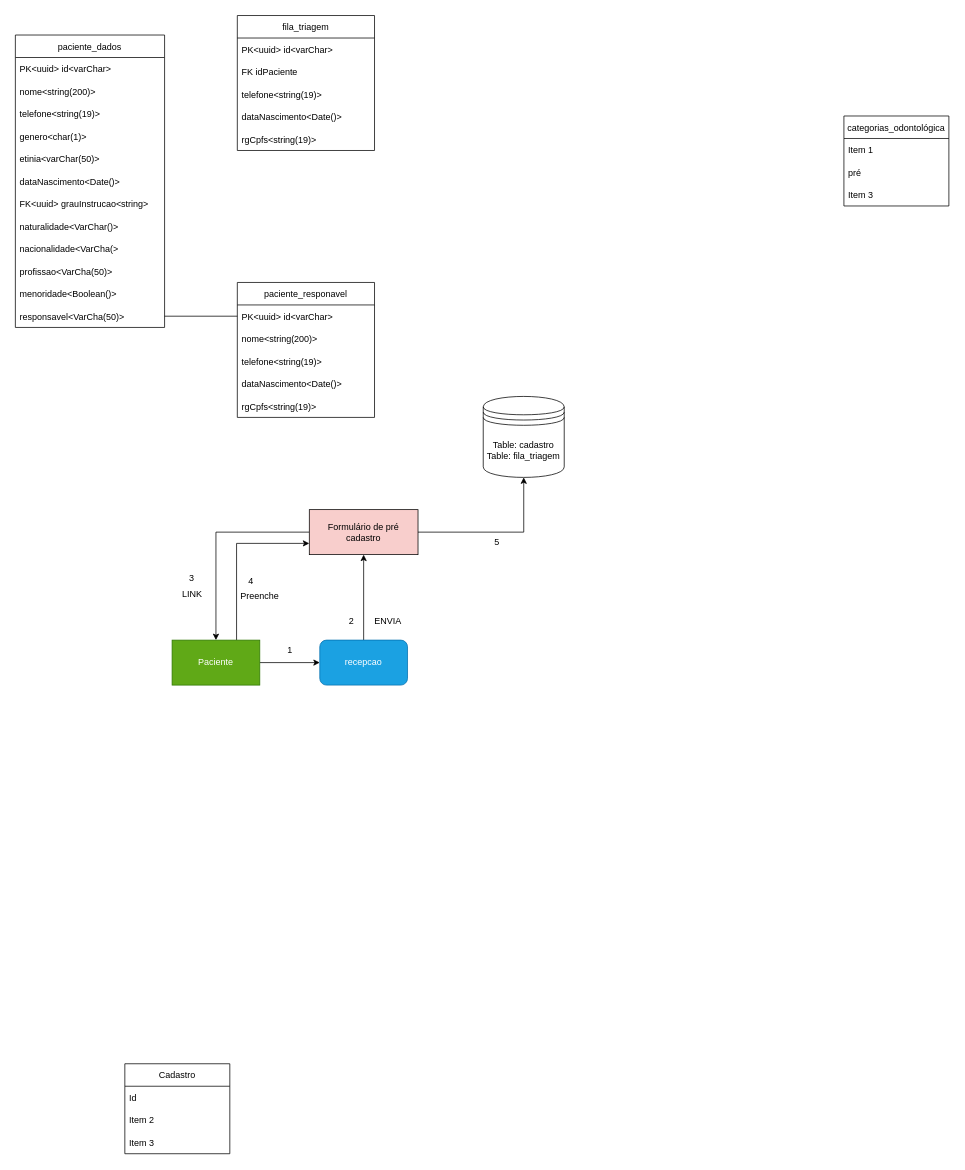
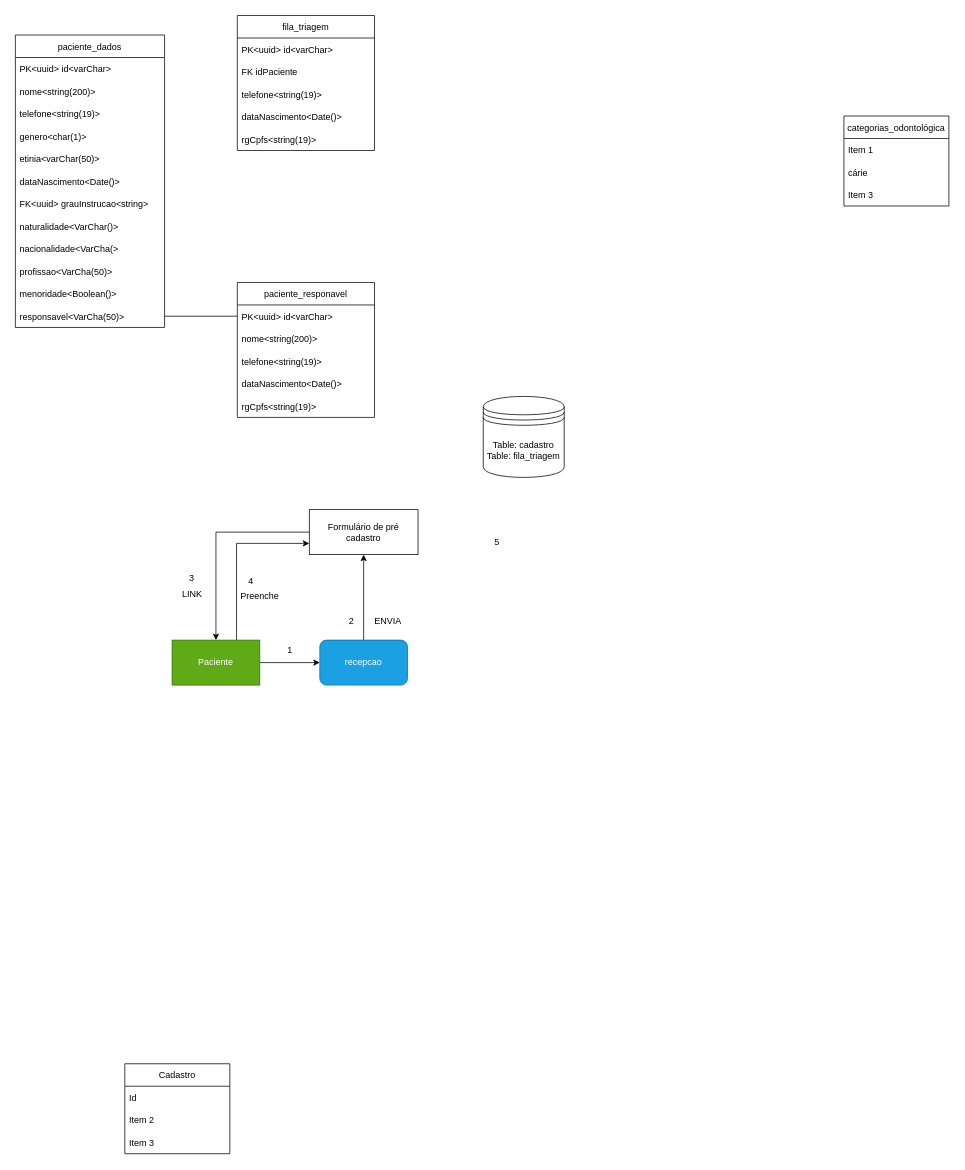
node "pré": label "pré" -> "cárie"
edge "Formulário de pré cadastro" -> "Table: cadastro Table: fila_triagem": removed
node "Formulário de pré cadastro": fillcolor #f8cecc -> #ffffff
